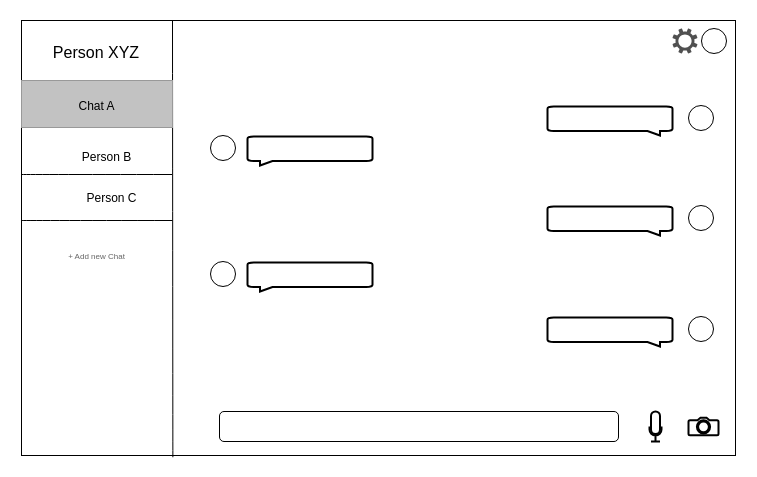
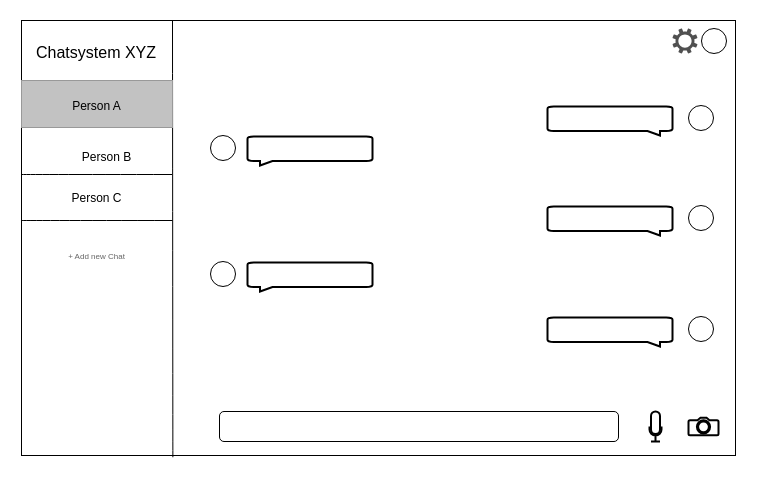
node "Person XYZ": label "Person XYZ" -> "Chatsystem XYZ"
node "Chat A": label "Chat A" -> "Person A"
node "Person C": moved (112, 197) -> (97, 197)
